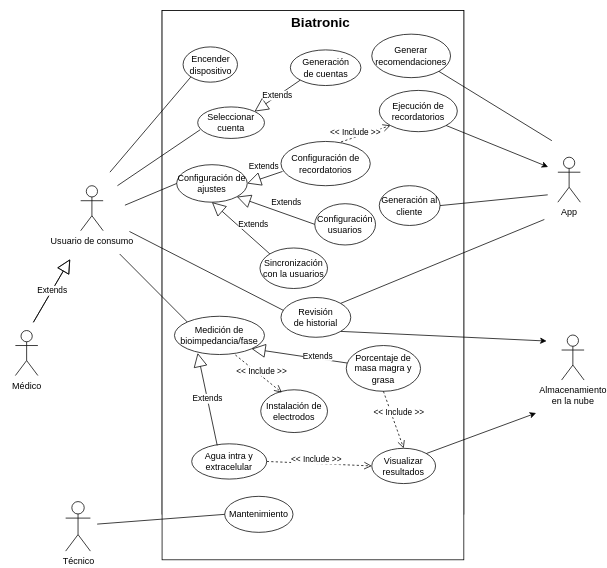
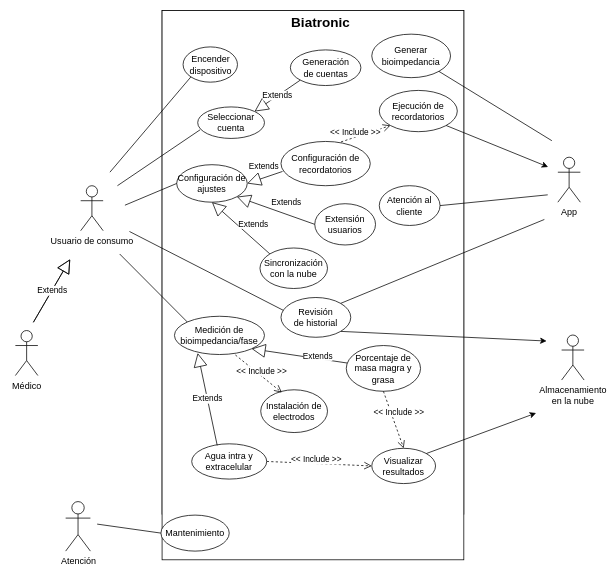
node "Generar recomendaciones": label "Generar recomendaciones" -> "Generar bioimpedancia"
node "Generación al cliente": label "Generación al cliente" -> "Atención al cliente"
node "Configuración usuarios": label "Configuración usuarios" -> "Extensión usuarios"
node "Sincronización con la usuarios": label "Sincronización con la usuarios" -> "Sincronización con la nube"
node "Mantenimiento": moved (259, 514) -> (195, 533)
node "Técnico": label "Técnico" -> "Atención"
